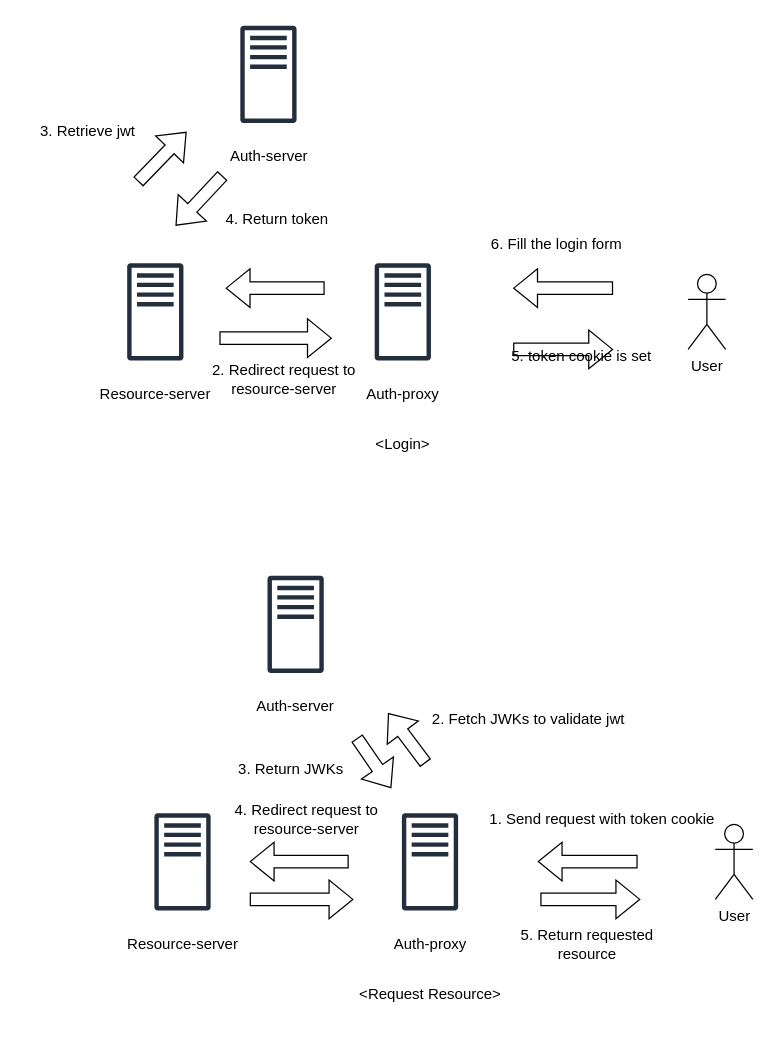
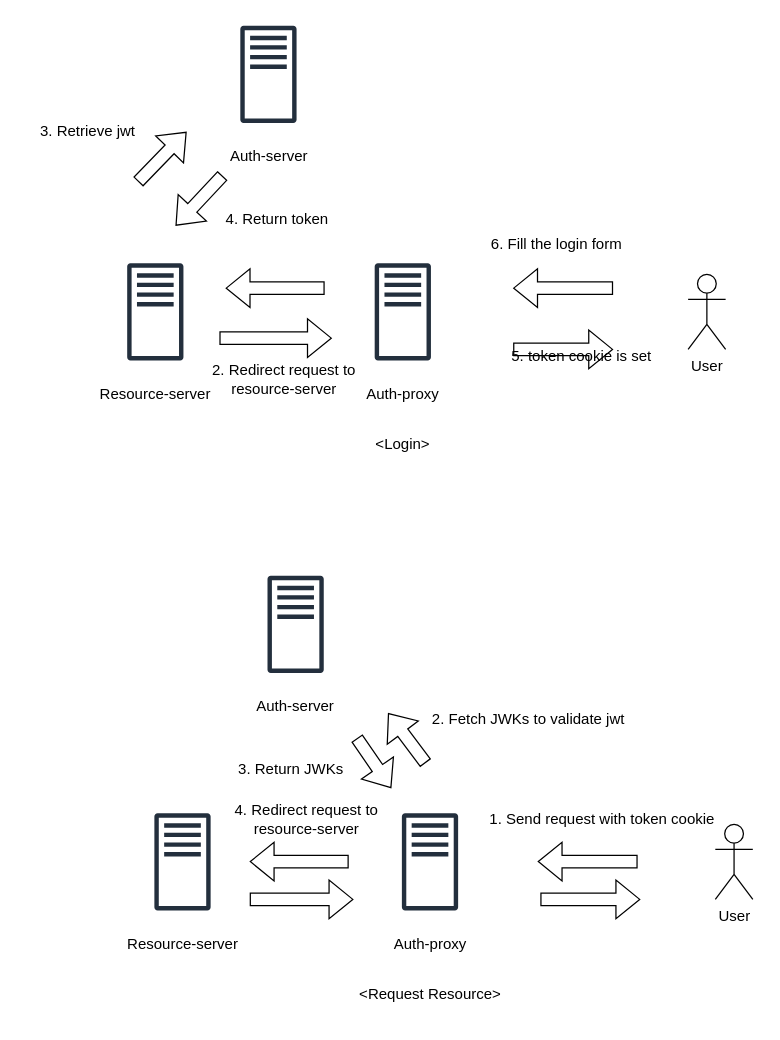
node "5. Return requested resource": removed
